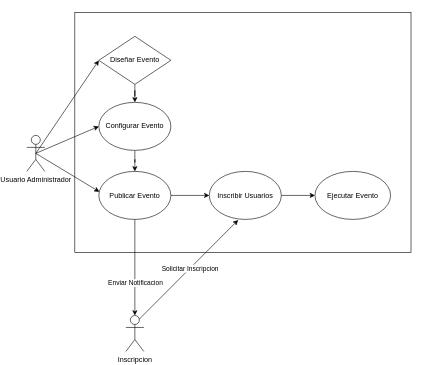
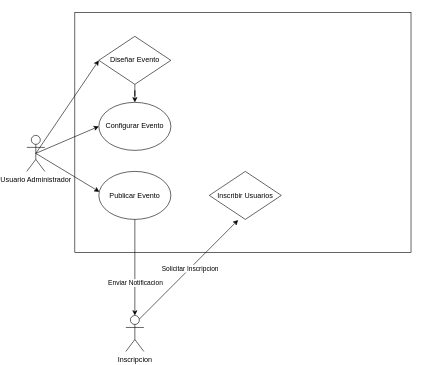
edge "Configurar Evento" -> "Publicar Evento": removed
edge "Publicar Evento" -> "Inscribir Usuarios": removed
node "Inscribir Usuarios": shape ellipse -> diamond
edge "Inscribir Usuarios" -> "Ejecutar Evento": removed
node "Ejecutar Evento": removed
